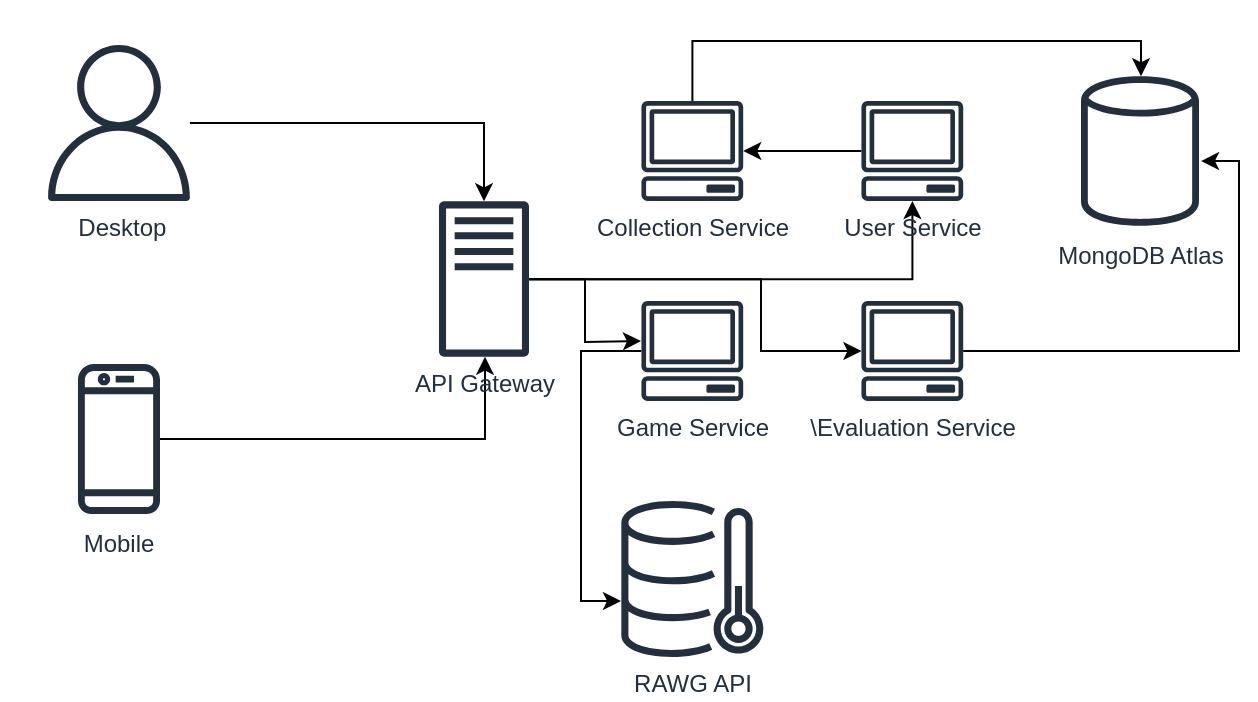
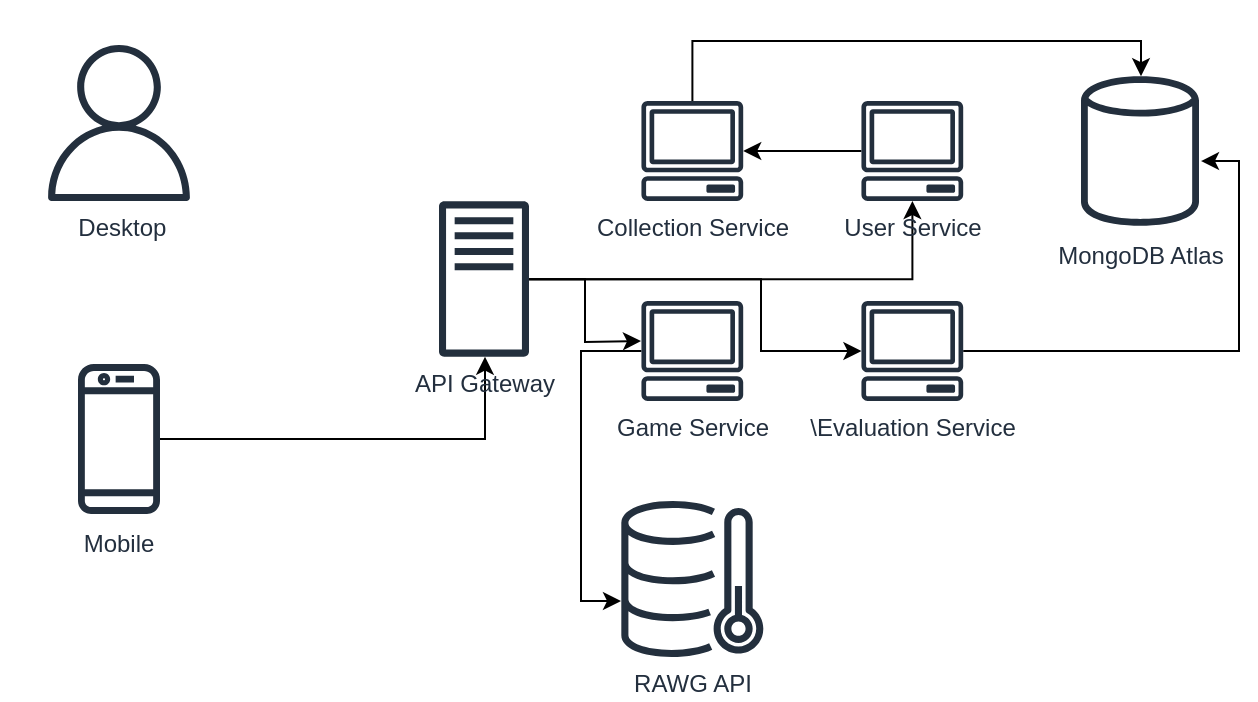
edge "Desktop" -> "API Gateway": removed
